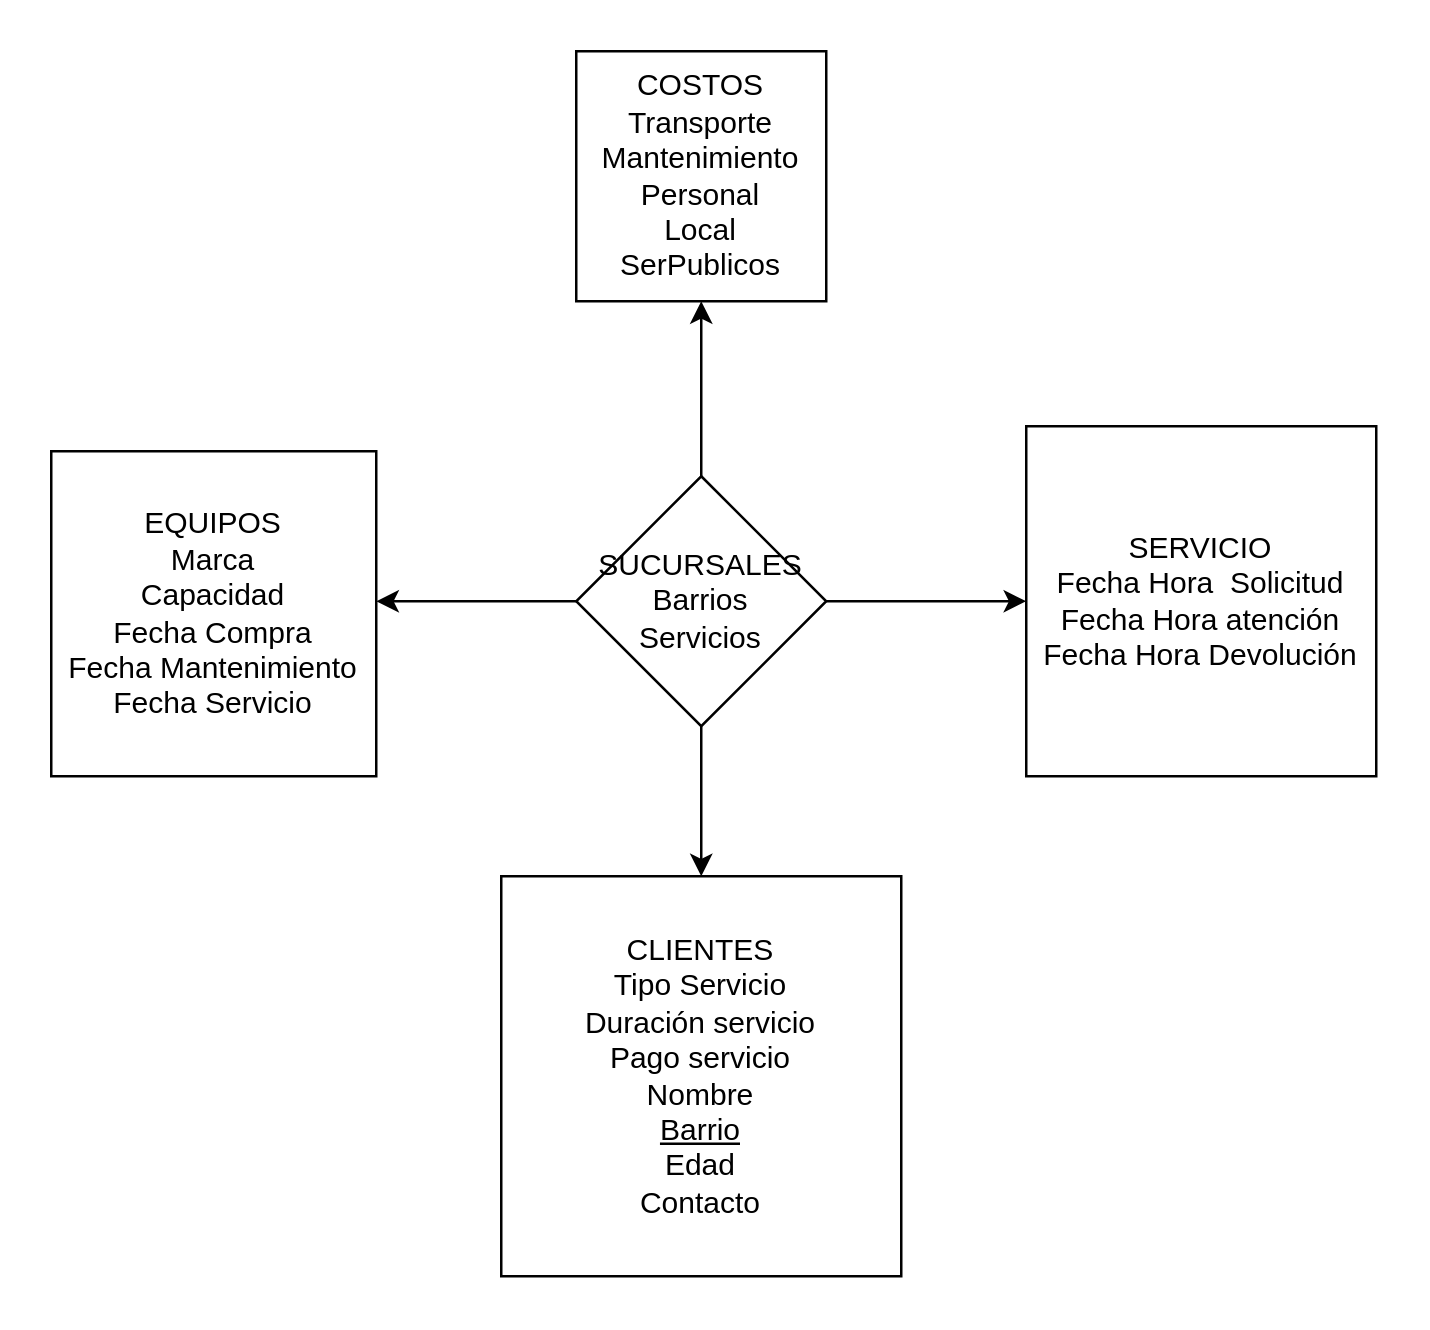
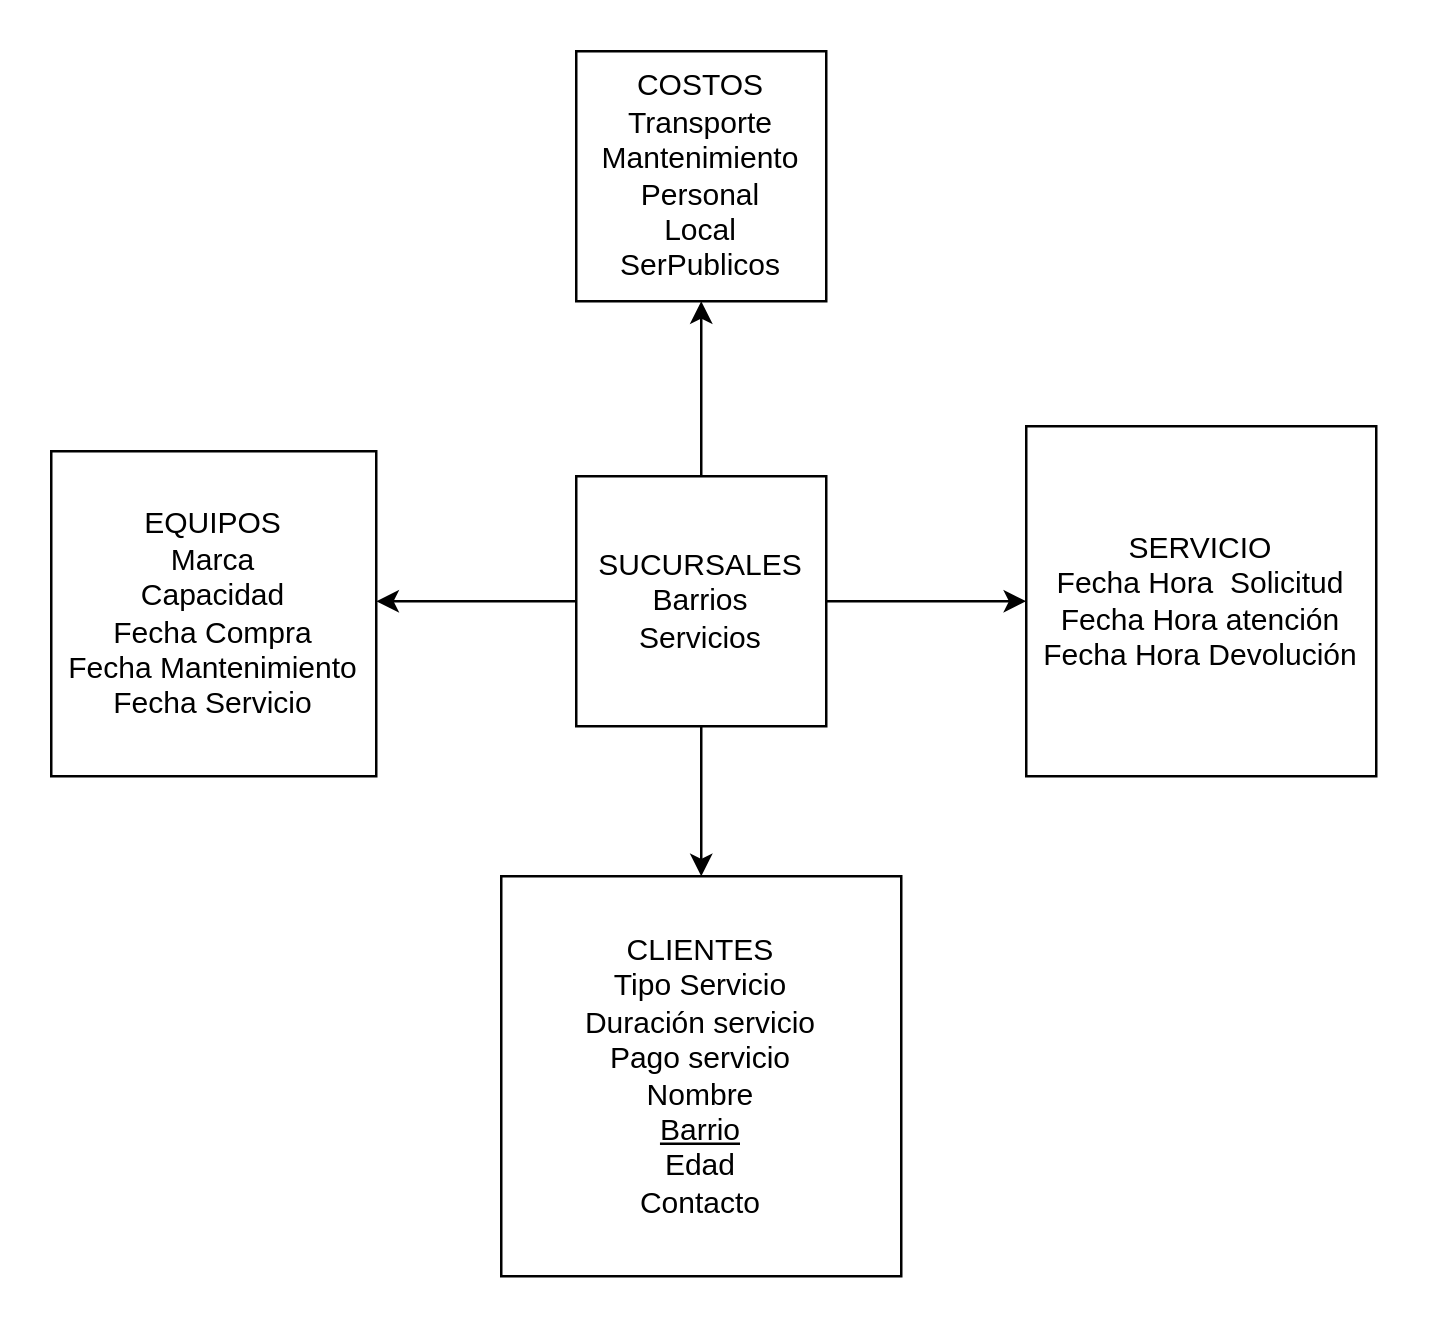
node "SUCURSALES Barrios Servicios": shape diamond -> rectangle
